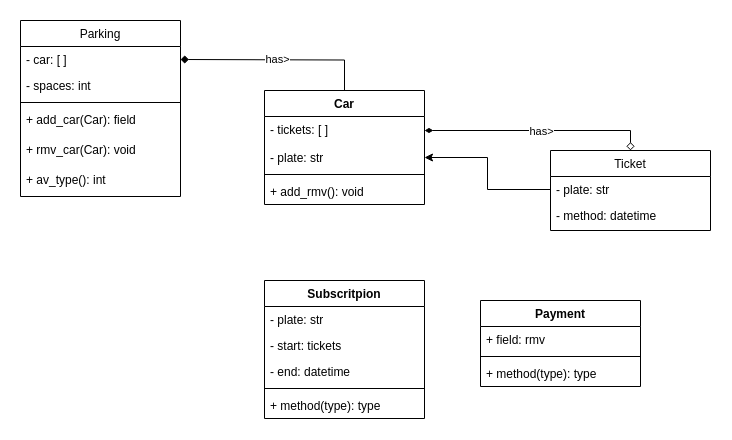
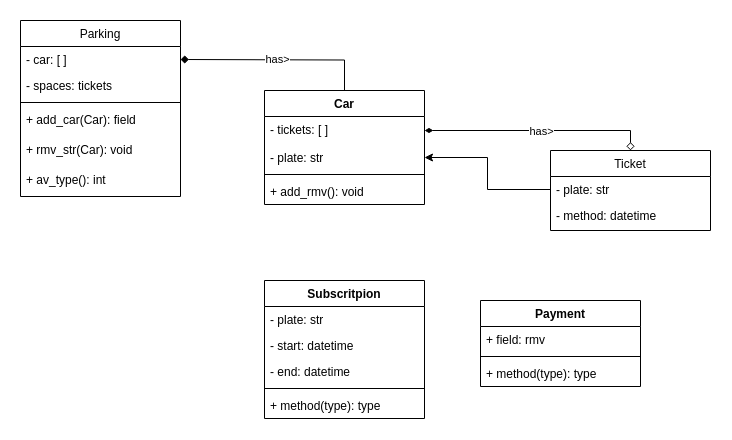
node "- spaces: int": label "- spaces: int" -> "- spaces: tickets"
node "+ rmv_car(Car): void": label "+ rmv_car(Car): void" -> "+ rmv_str(Car): void"
node "- start: tickets": label "- start: tickets" -> "- start: datetime"
